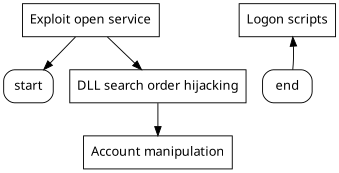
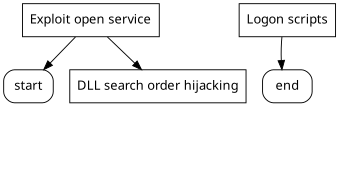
edge "end" -> "Logon scripts": reversed
node "Account manipulation": removed
